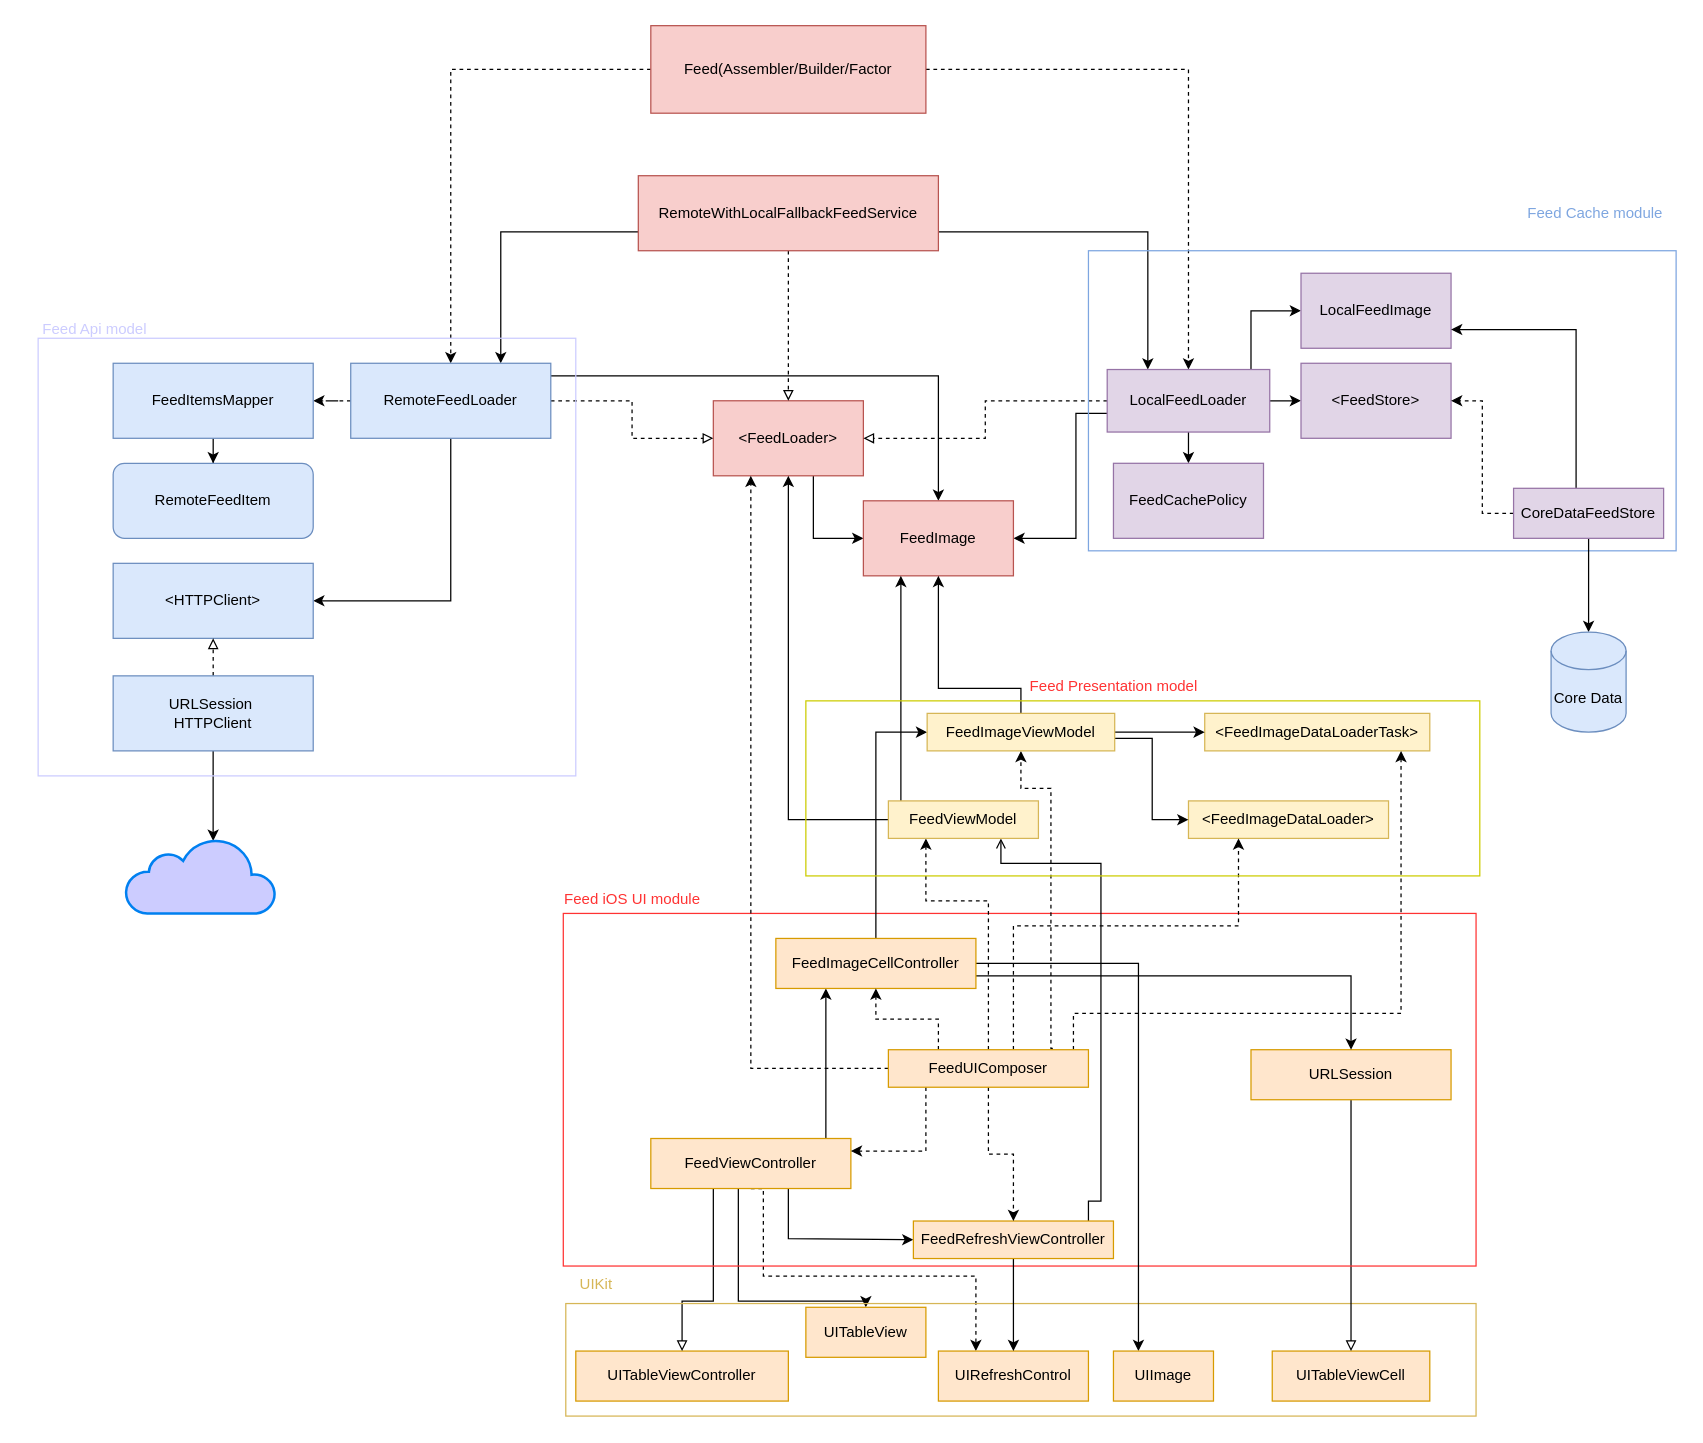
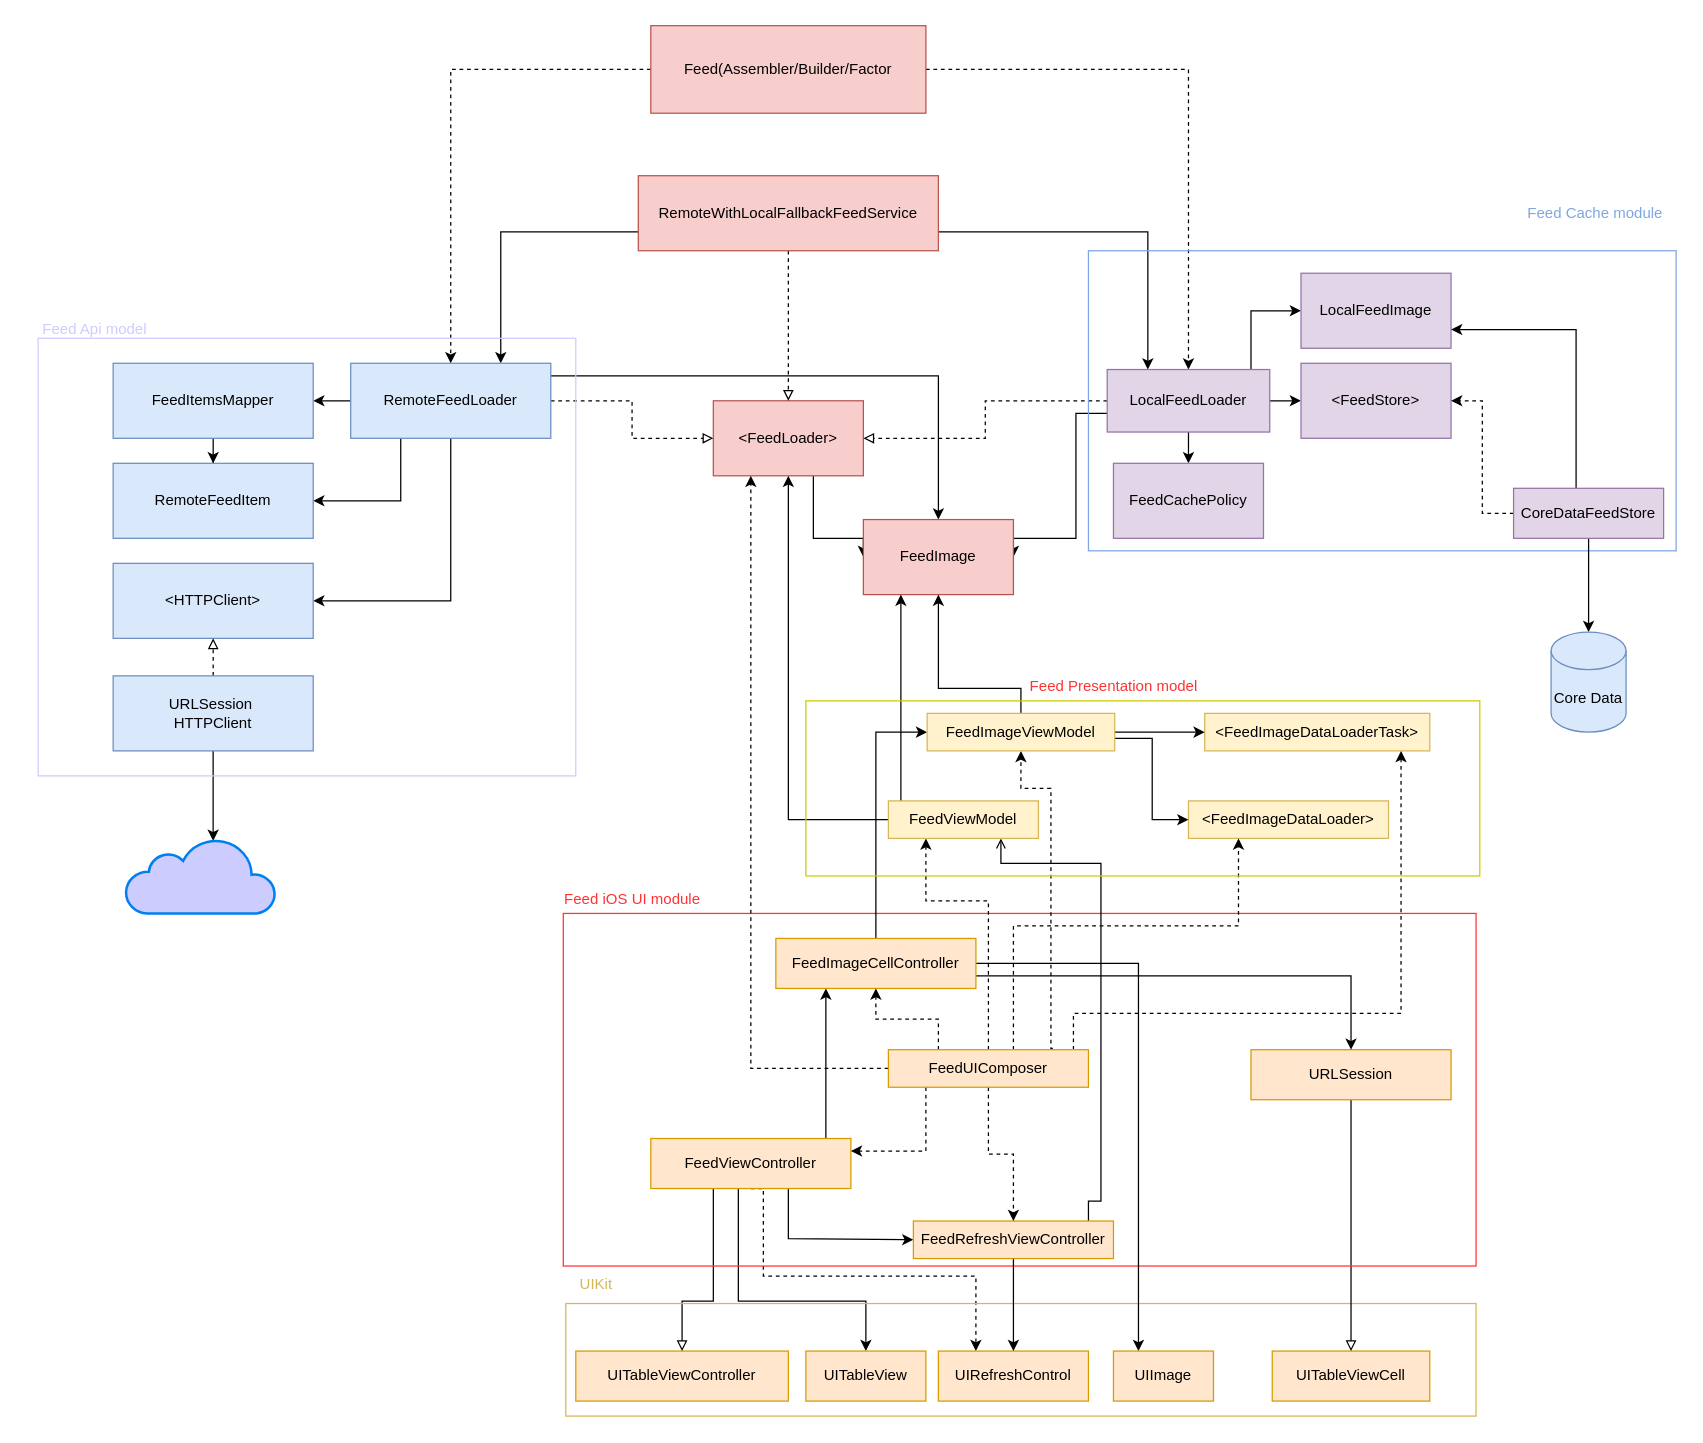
edge "RemoteFeedLoader" -> "FeedItemsMapper": style dashed -> solid
node "RemoteFeedItem": shape rounded rectangle -> rectangle
edge "RemoteFeedLoader" -> "RemoteFeedItem": added
node "FeedImage": moved (938, 538) -> (938, 557)
node "UITableView": moved (866, 1332) -> (866, 1376)
